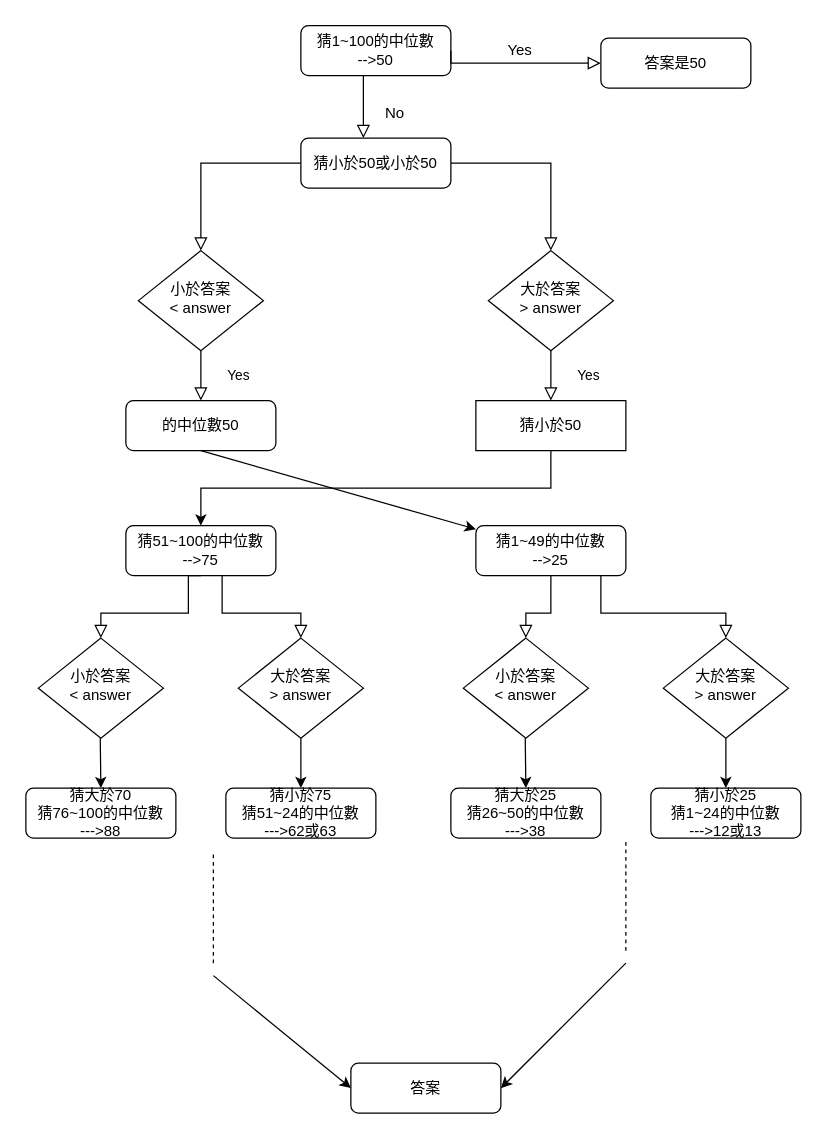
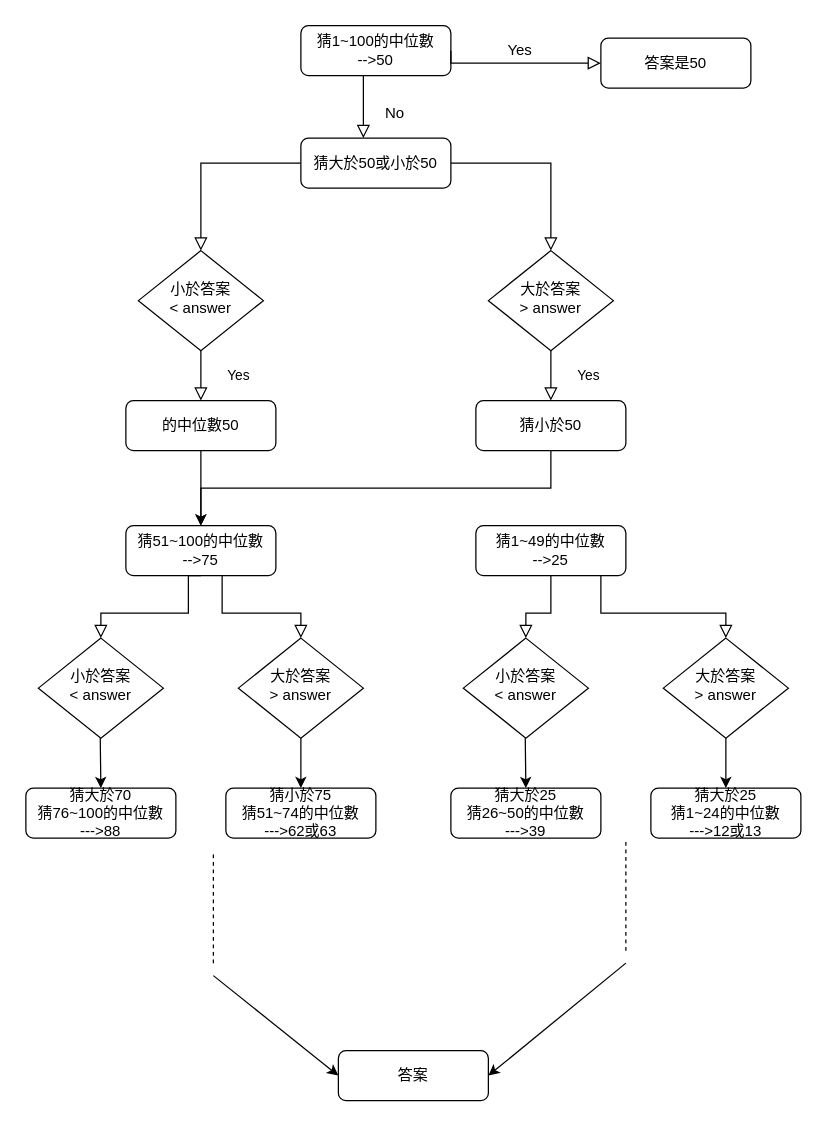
node "猜小於50或小於50": label "猜小於50或小於50" -> "猜大於50或小於50"
node "猜小於50": shape rectangle -> rounded rectangle
edge "的中位數50" -> "猜1~49的中位數 -->25": now "的中位數50" -> "猜51~100的中位數 -->75"
node "猜小於75 猜51~24的中位數 --->62或63": label "猜小於75 猜51~24的中位數 --->62或63" -> "猜小於75 猜51~74的中位數 --->62或63"
node "猜大於25 猜26~50的中位數 --->38": label "猜大於25 猜26~50的中位數 --->38" -> "猜大於25 猜26~50的中位數 --->39"
node "猜小於25 猜1~24的中位數 --->12或13": label "猜小於25 猜1~24的中位數 --->12或13" -> "猜大於25 猜1~24的中位數 --->12或13"
node "答案": moved (426, 1088) -> (413, 1076)
